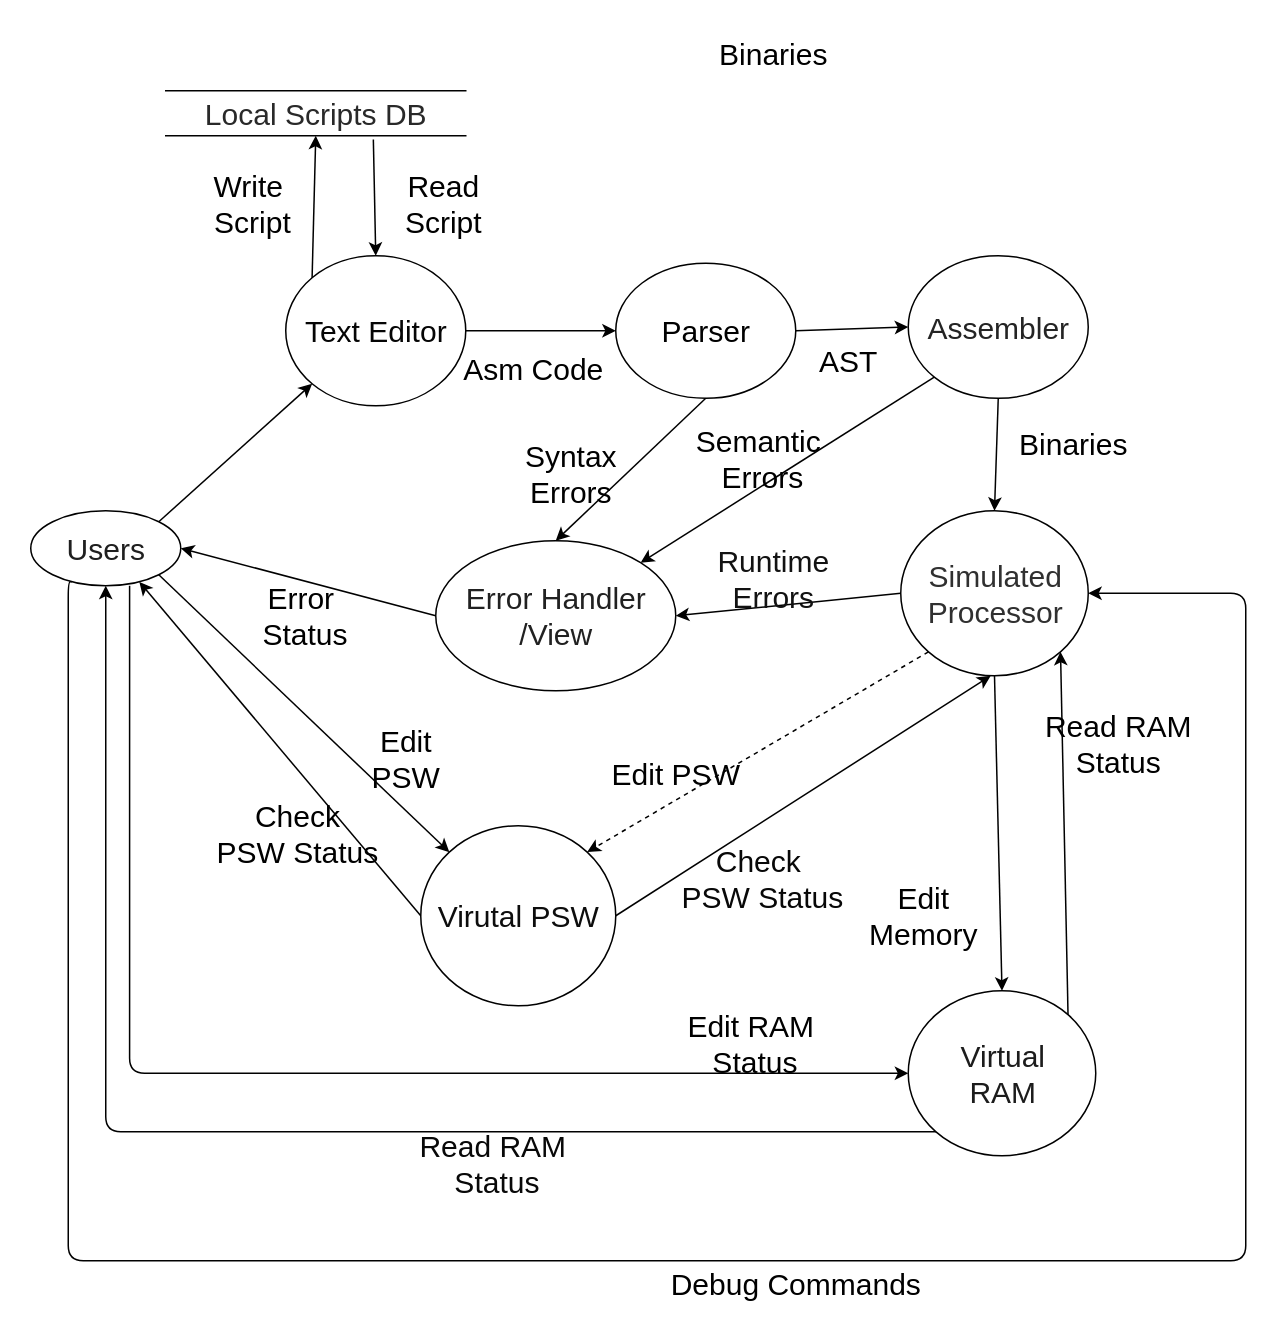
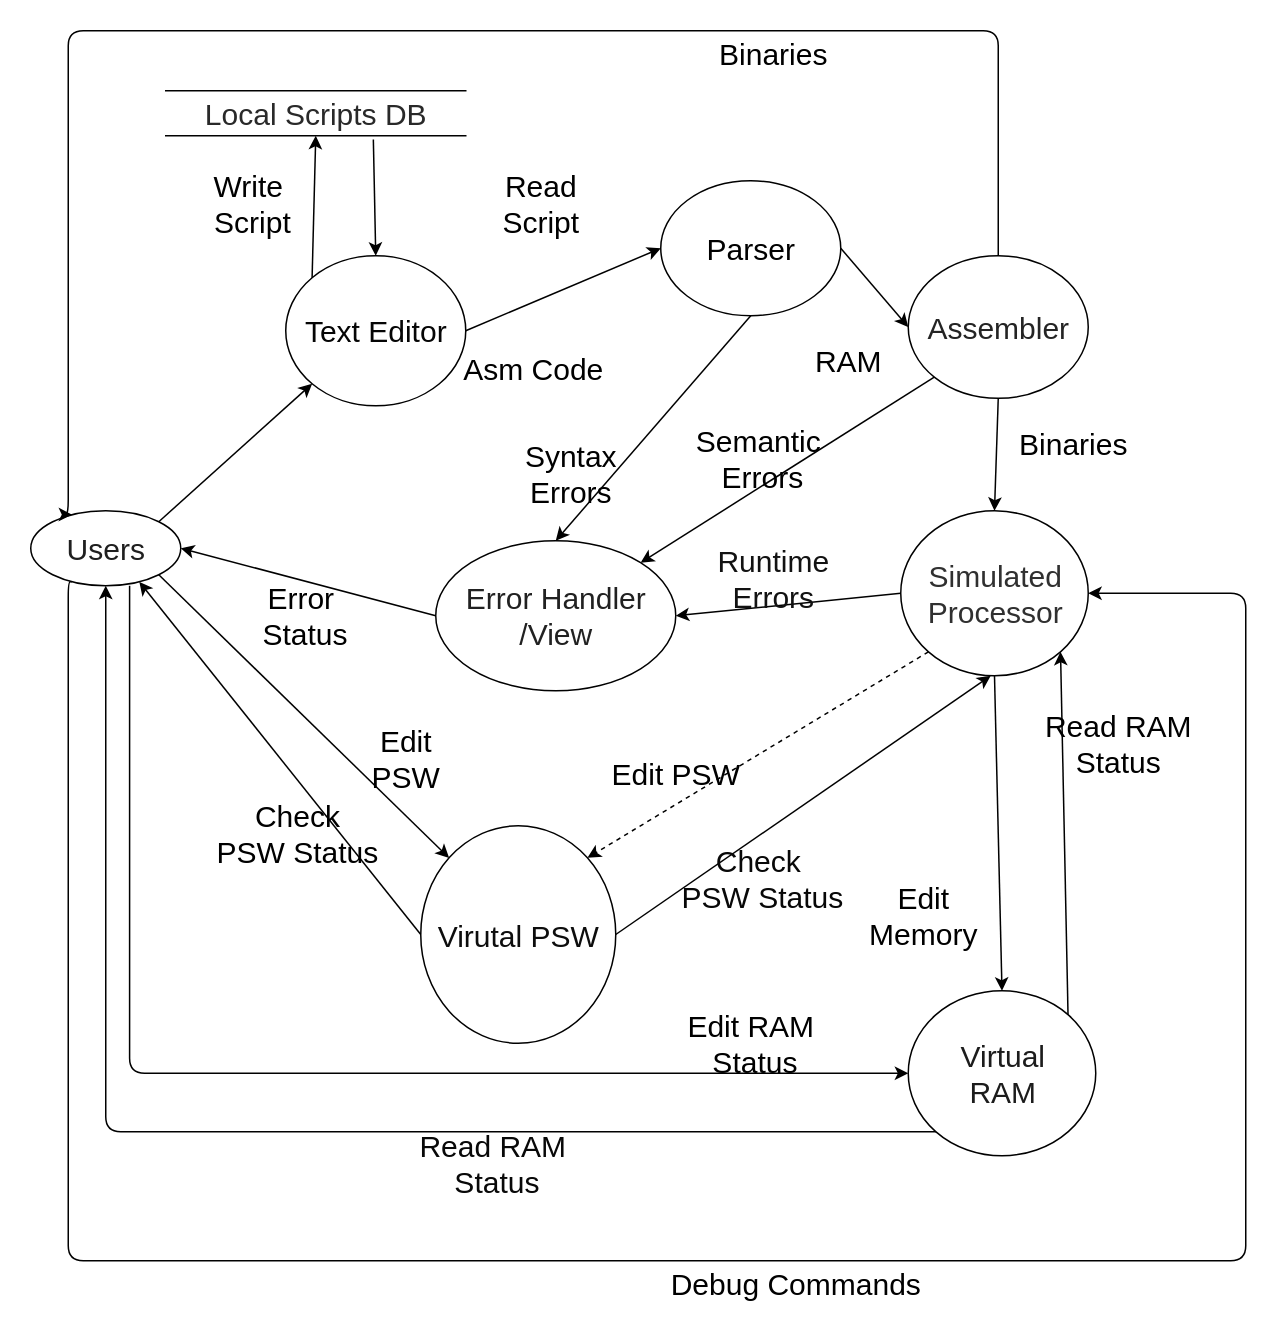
edge "Assembler" -> "Users": added
node "Read Script": moved (443, 203) -> (541, 203)
node "Parser": moved (706, 331) -> (751, 248)
node "AST": label "AST" -> "RAM"
node "Virutal PSW": size 195x180 -> 195x218
